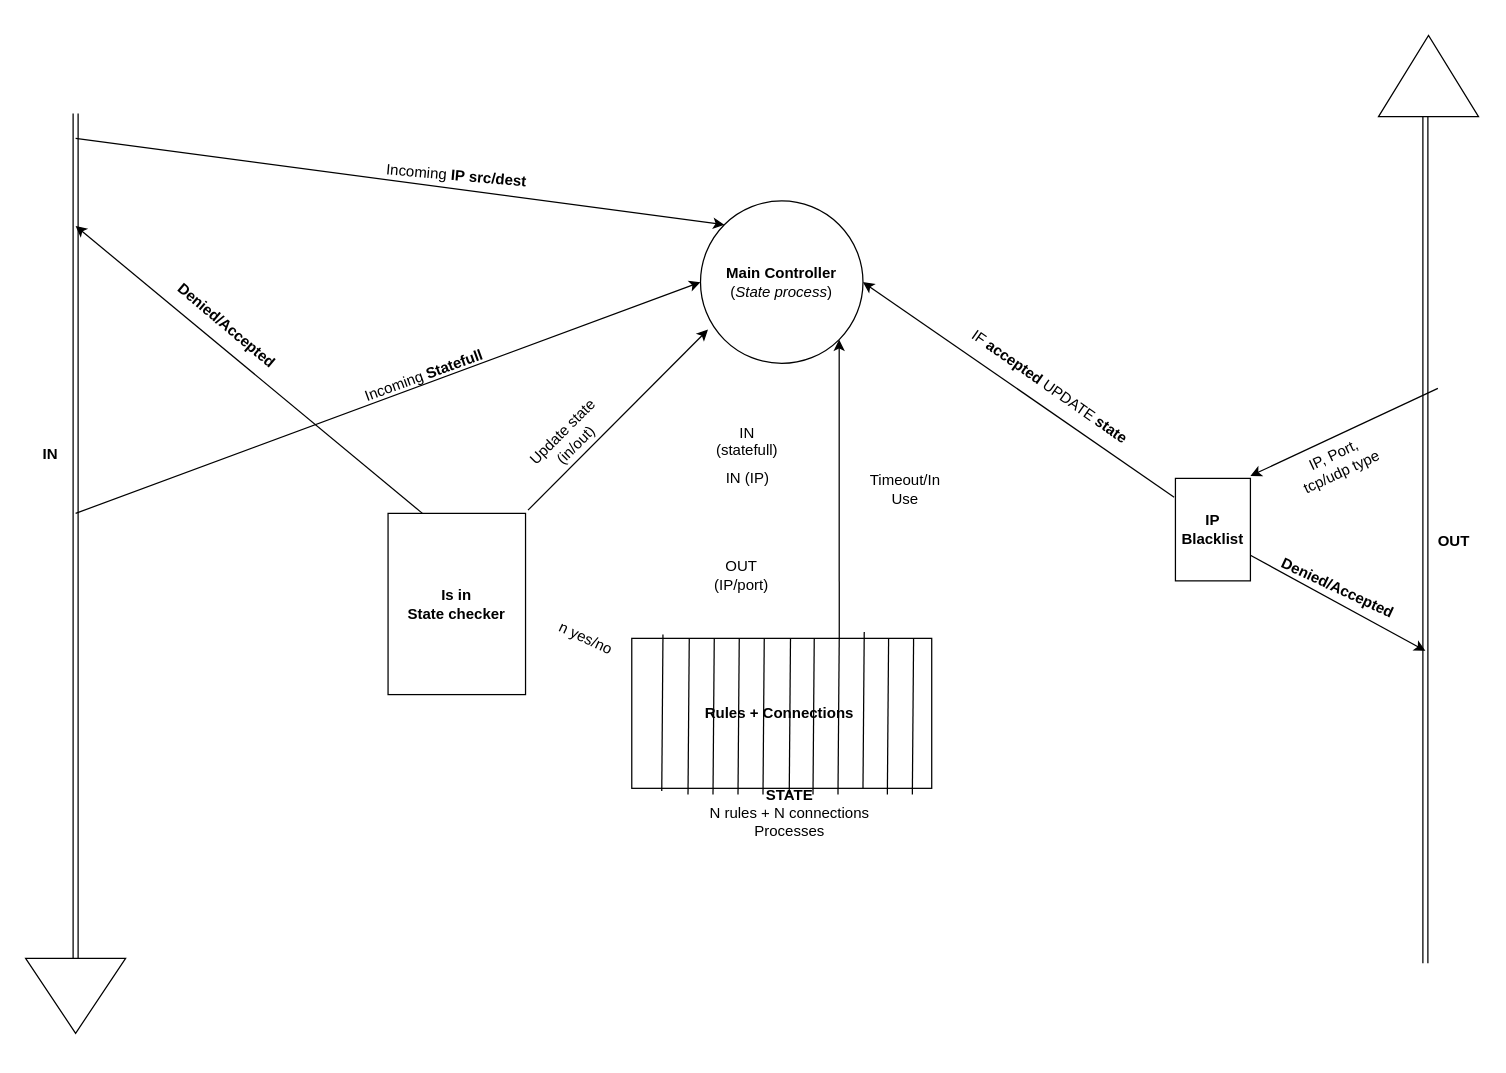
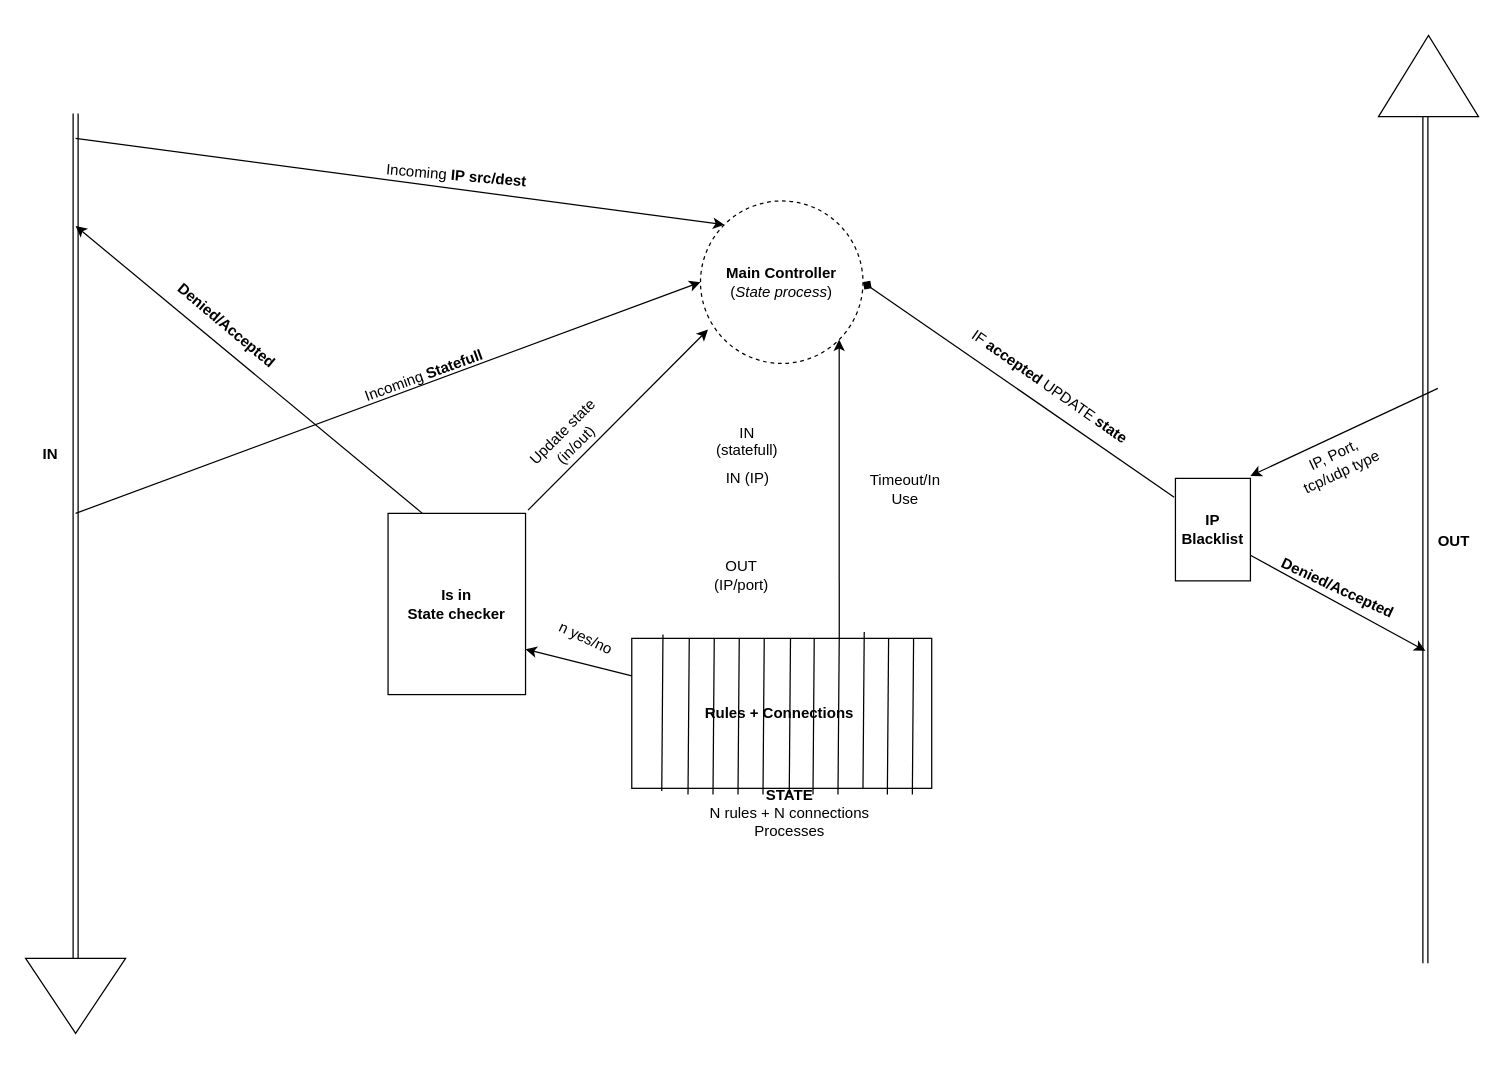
node "Main Controller (State process)": style solid -> dashed
edge "IP Blacklist" -> "Main Controller (State process)": arrowhead classic -> diamond
edge "Rules + Connections" -> "Is in State checker": added
